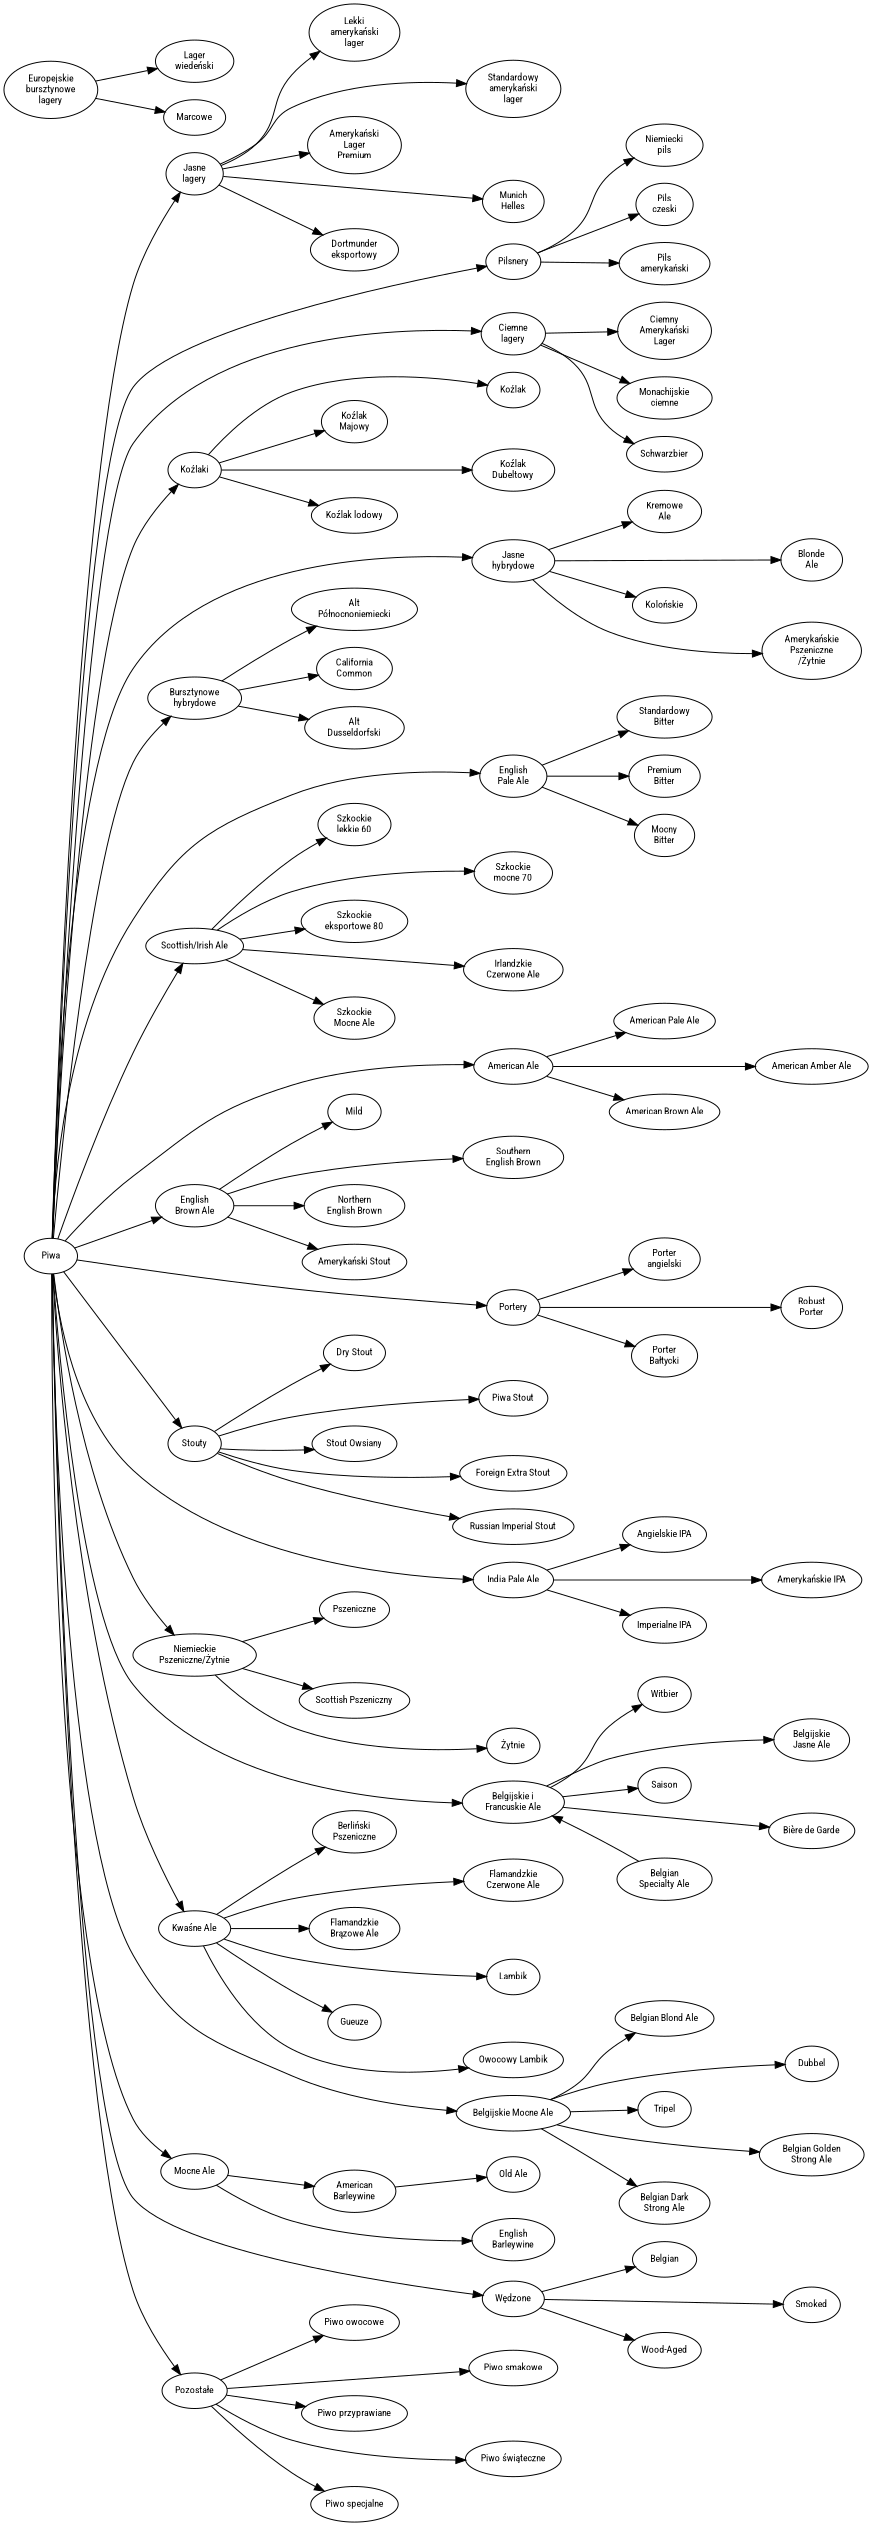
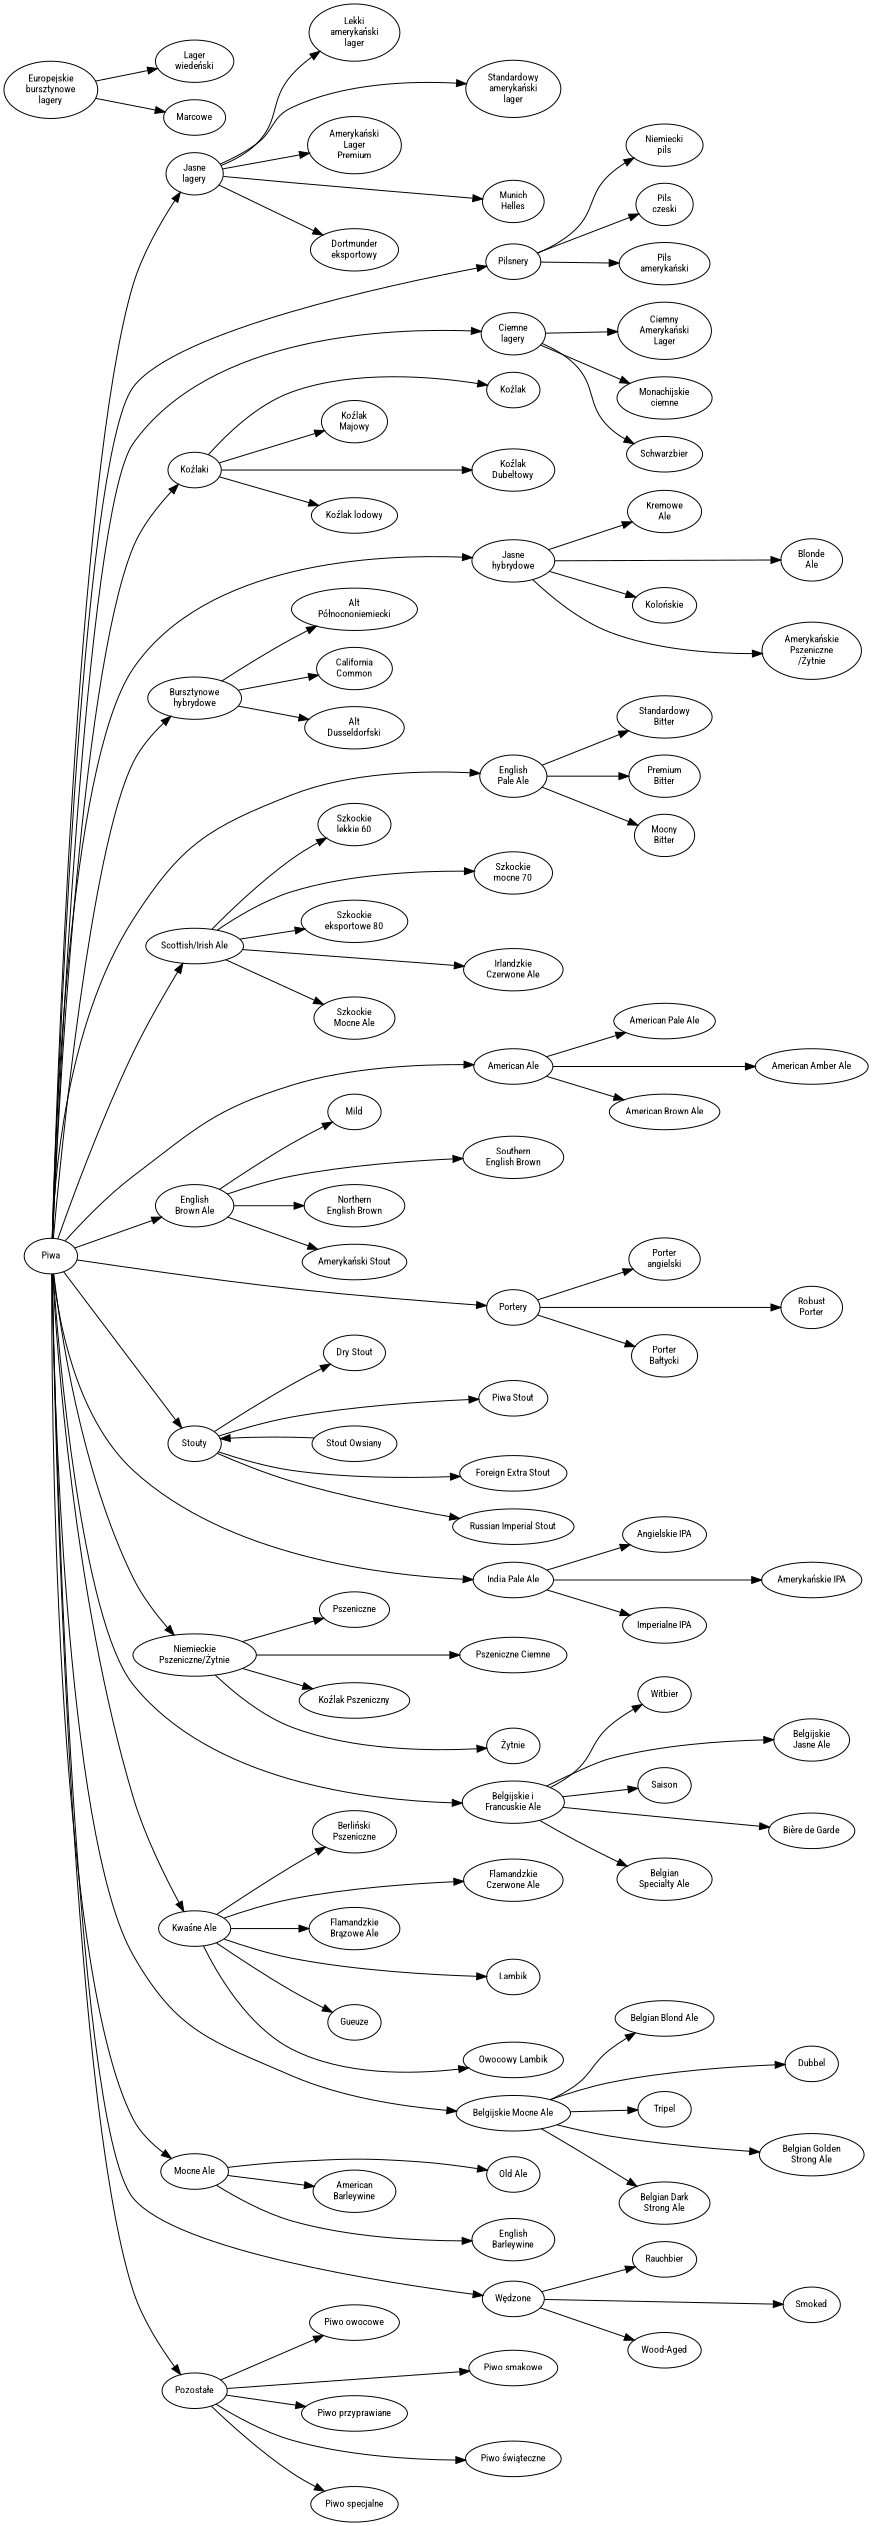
edge "Stouty" -> "Stout Owsiany": reversed
node "Pszeniczne Ciemne": added
node "Scottish Pszeniczny": label "Scottish Pszeniczny" -> "Koźlak Pszeniczny"
edge "Belgian Specialty Ale" -> "Belgijskie i Francuskie Ale": reversed
edge "American Barleywine" -> "Old Ale": now "Mocne Ale" -> "Old Ale"
node "Belgian": label "Belgian" -> "Rauchbier"
